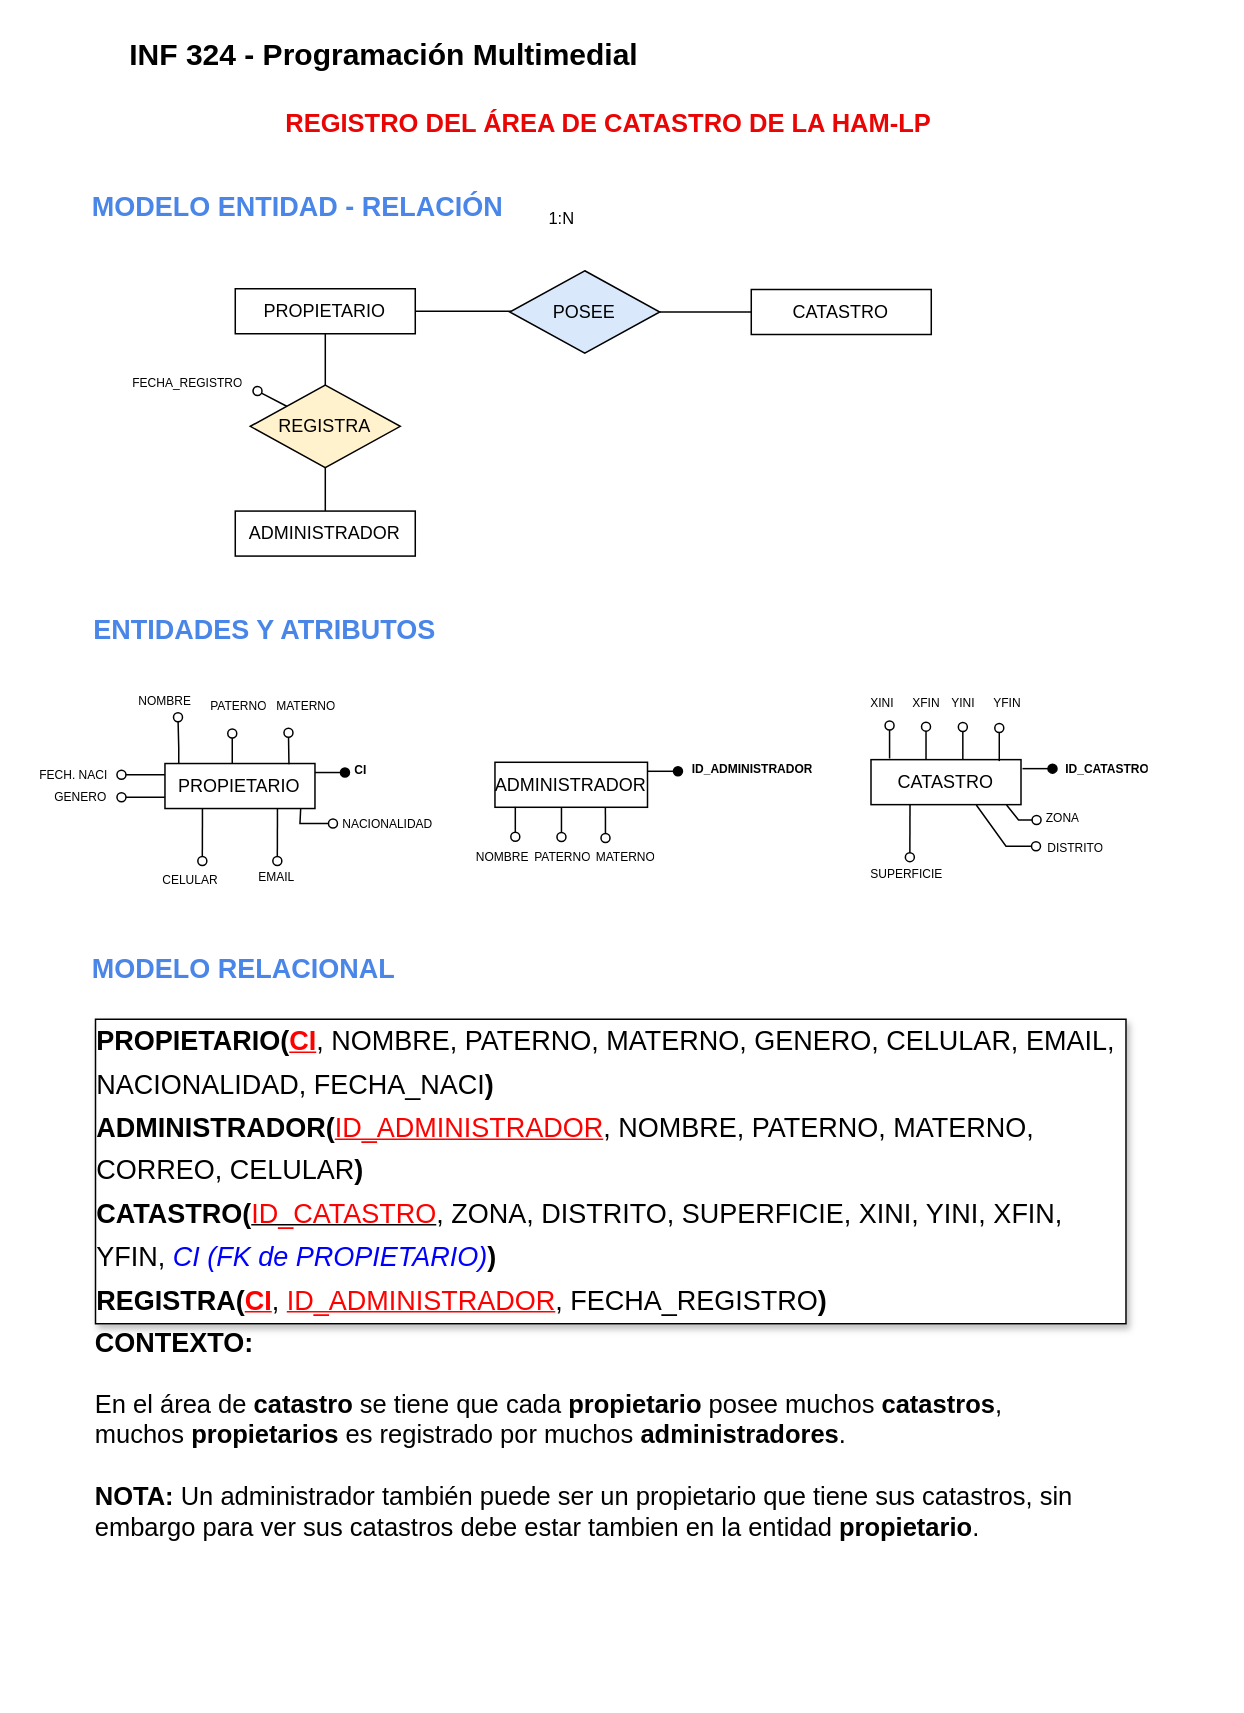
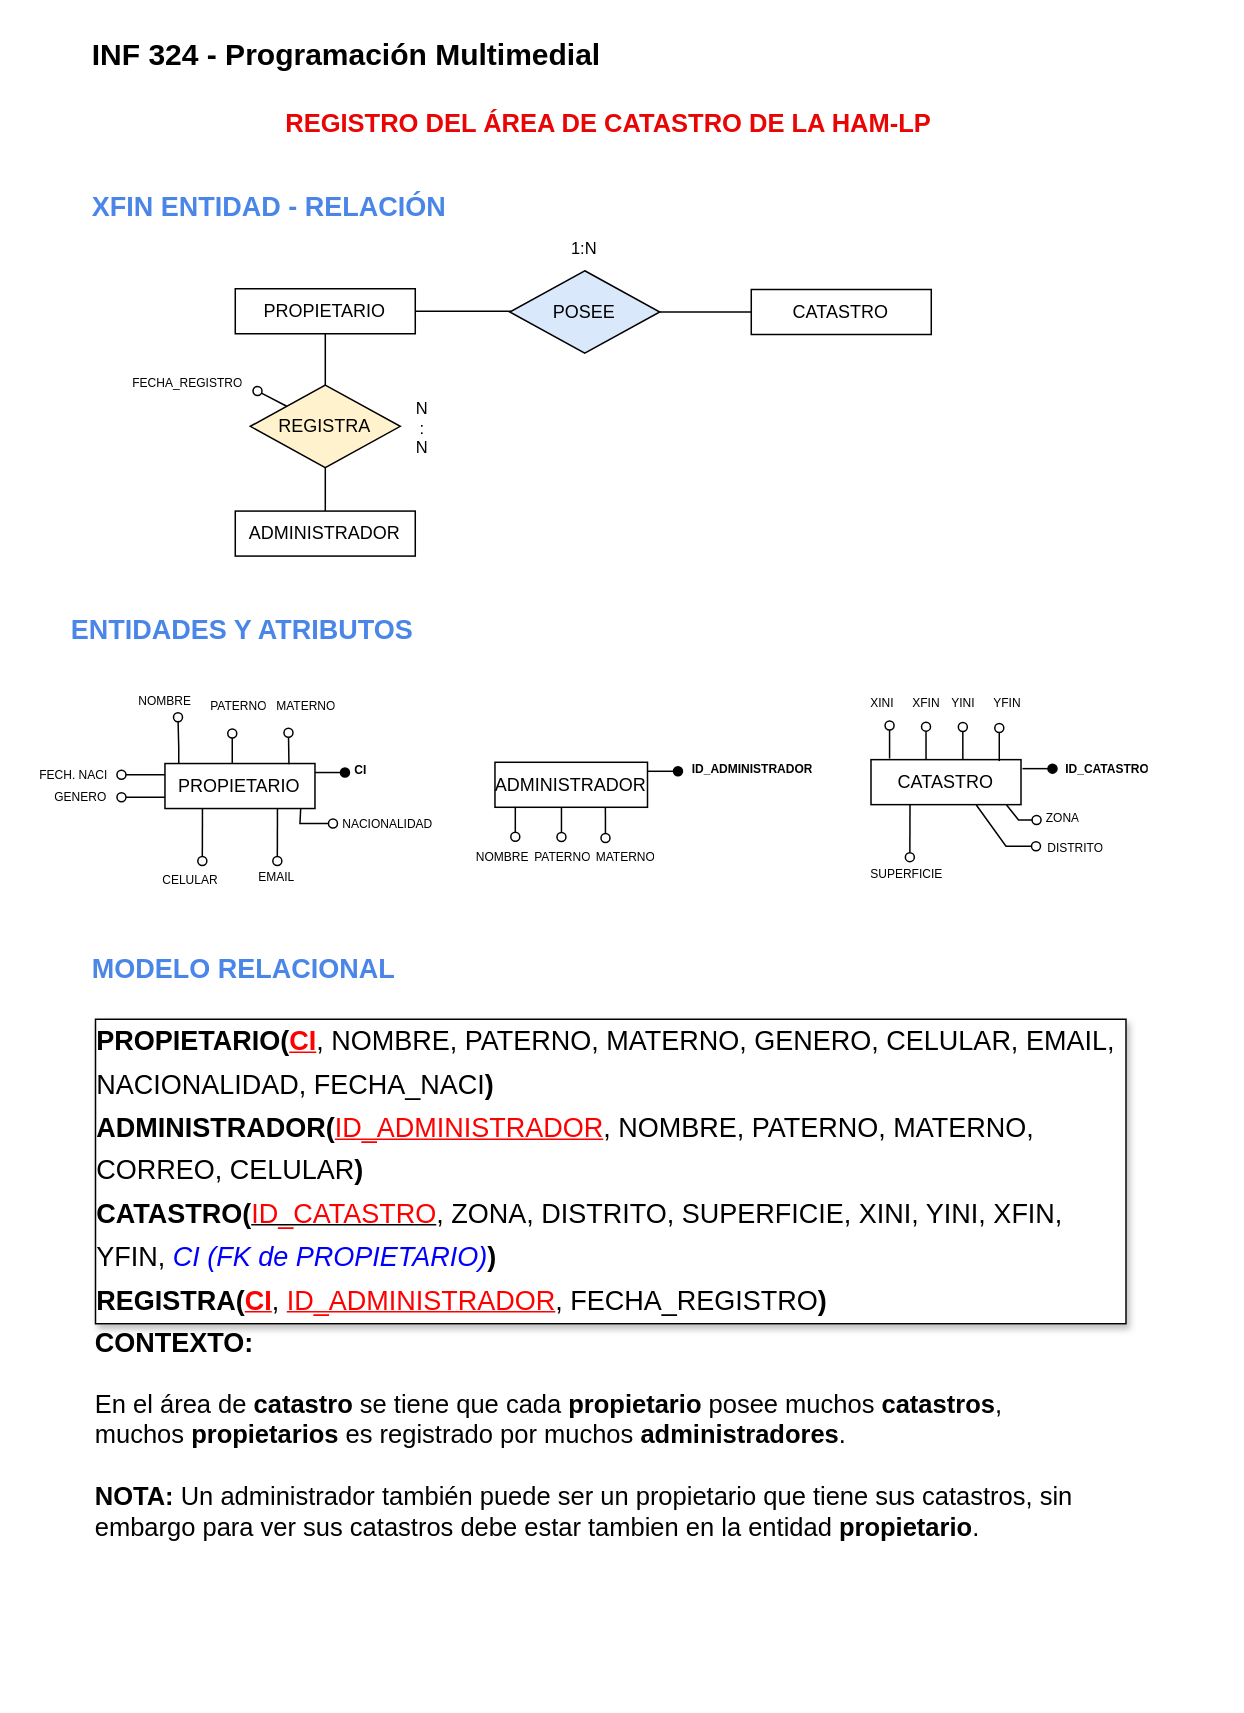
node "INF 324 - Programación Multimedial": moved (488, 53) -> (451, 53)
node "MODELO ENTIDAD - RELACIÓN": label "MODELO ENTIDAD - RELACIÓN" -> "XFIN ENTIDAD - RELACIÓN"
node "1:N": moved (562, 218) -> (585, 248)
node "N : N": added
node "ENTIDADES Y ATRIBUTOS": moved (301, 630) -> (278, 630)
